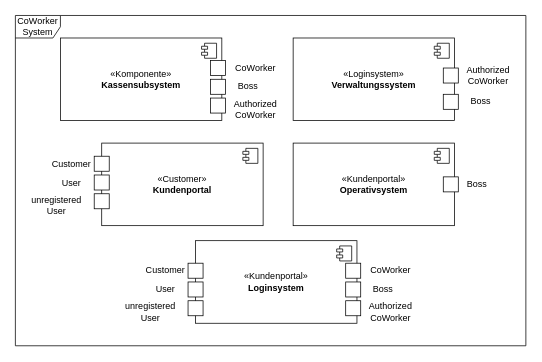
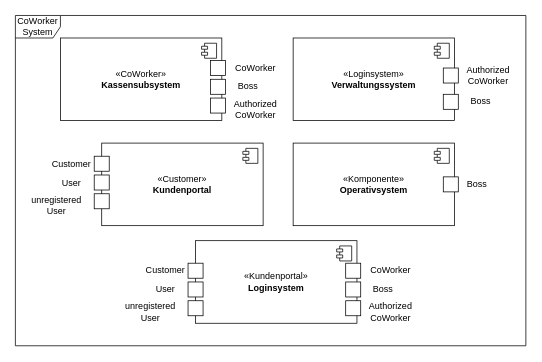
node "«Komponente» Kassensubsystem": label "«Komponente» Kassensubsystem" -> "«CoWorker» Kassensubsystem"
node "«Kundenportal» Operativsystem": label "«Kundenportal» Operativsystem" -> "«Komponente» Operativsystem"
